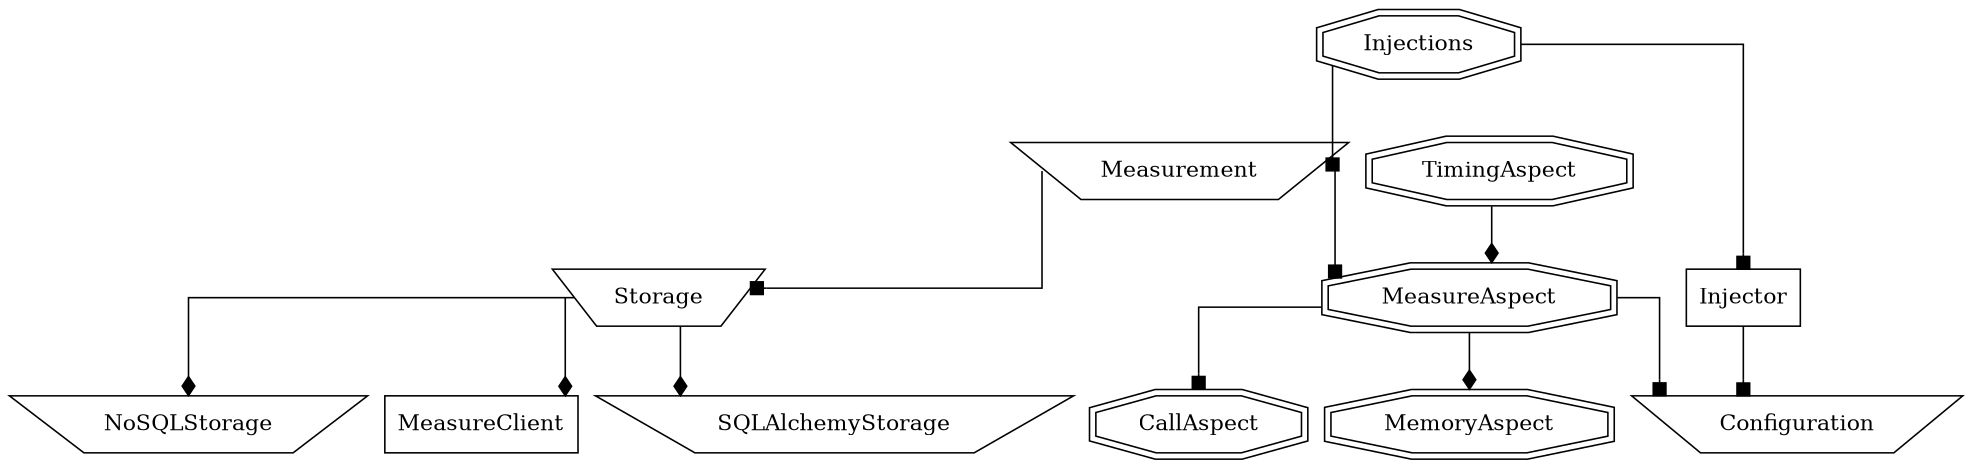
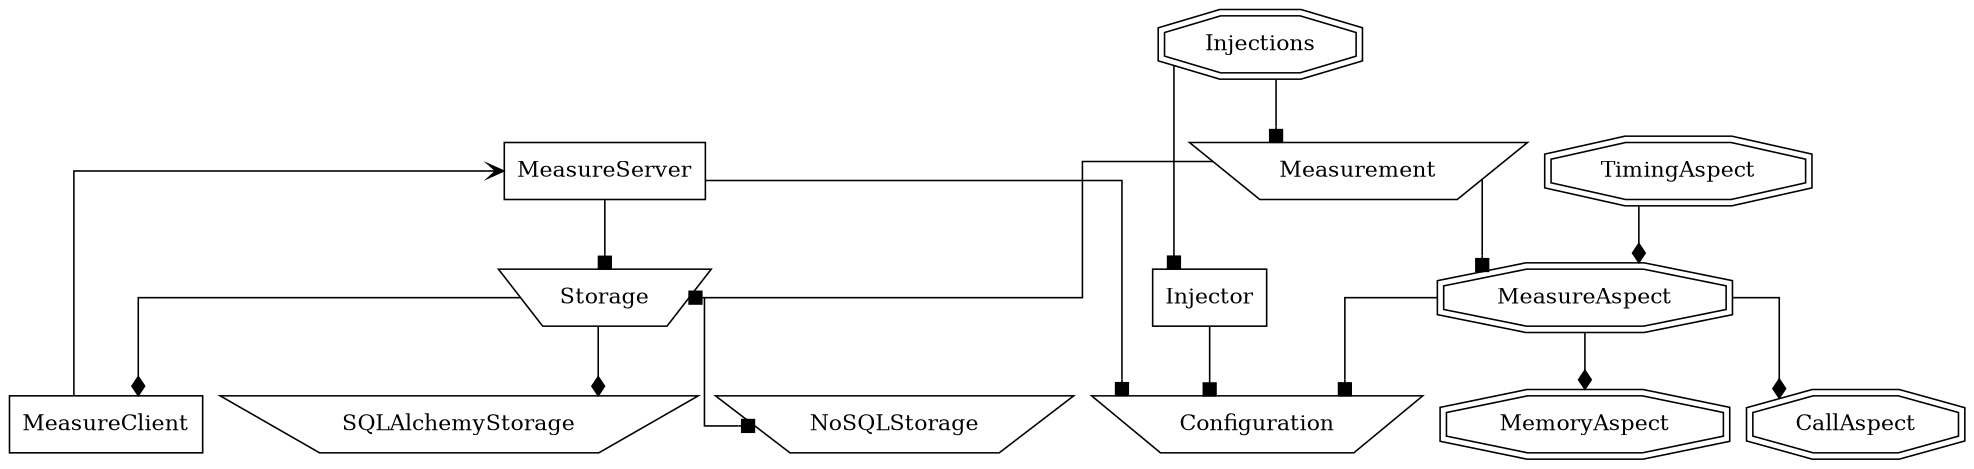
node "MeasureServer": added
edge "Storage" -> "NoSQLStorage": arrowhead diamond -> box
edge "MeasureAspect" -> "CallAspect": arrowhead box -> diamond
